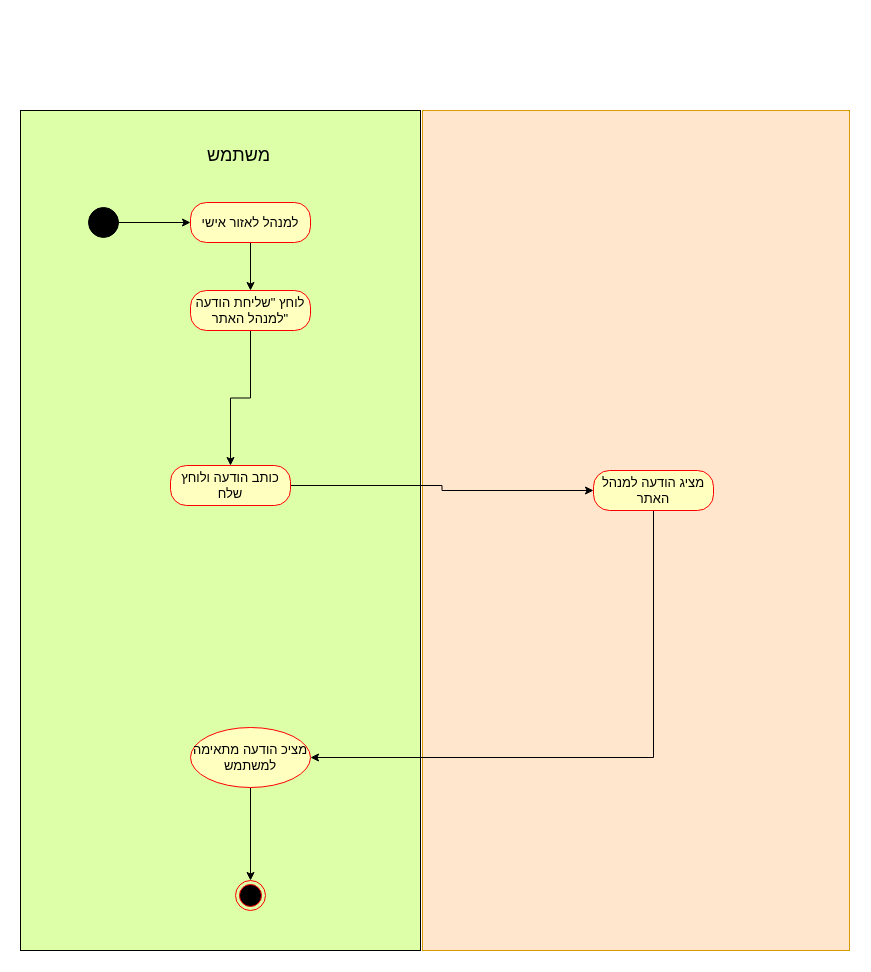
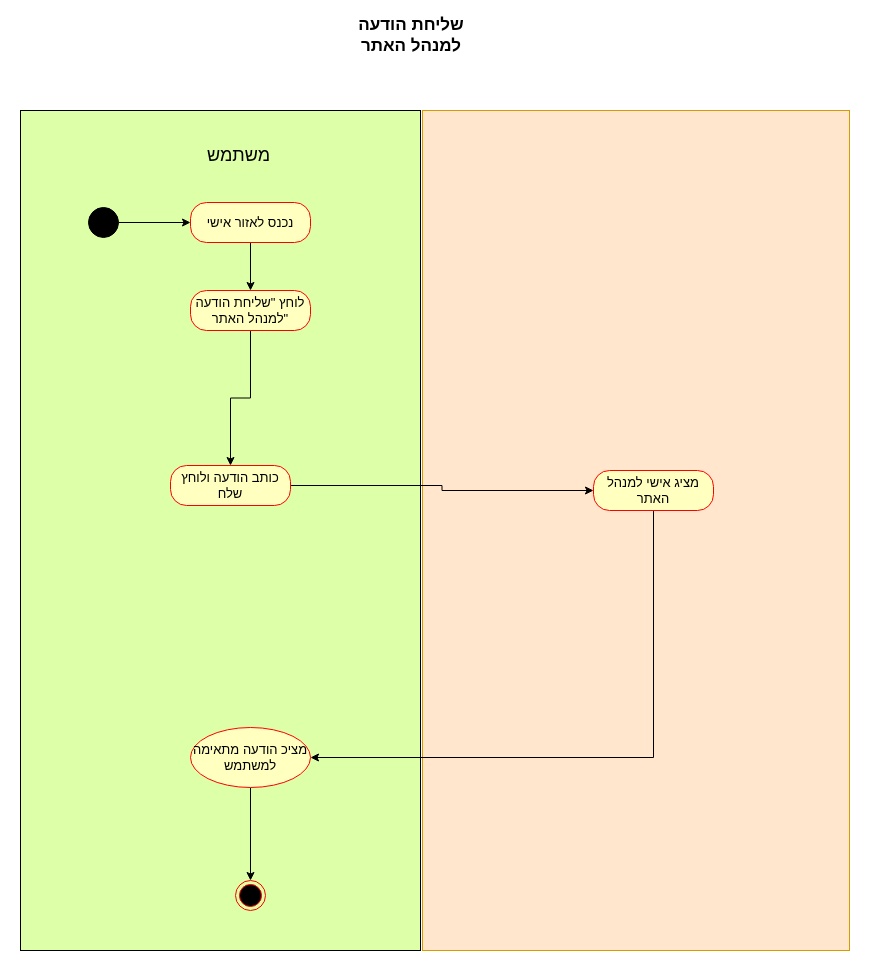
node "שליחת הודעה למנהל האתר": added
node "למנהל לאזור אישי": label "למנהל לאזור אישי" -> "נכנס לאזור אישי"
node "מציג הודעה למנהל האתר": label "מציג הודעה למנהל האתר" -> "מציג אישי למנהל האתר"
